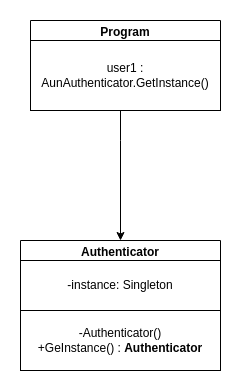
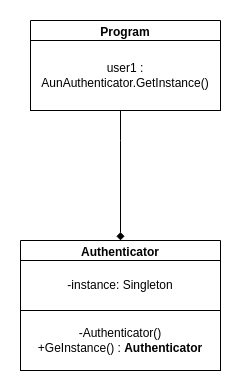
edge "user1 : AunAuthenticator.GetInstance()" -> "Authenticator": arrowhead classic -> diamond
